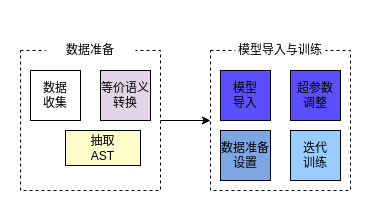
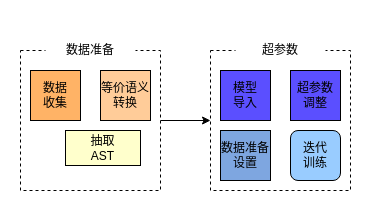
node "模型导入与训练": label "模型导入与训练" -> "超参数"
node "数据 收集": fillcolor #ffffff -> #ffb366
node "等价语义转换": fillcolor #e1d5e7 -> #ffcc99
node "迭代 训练": shape rectangle -> rounded rectangle
